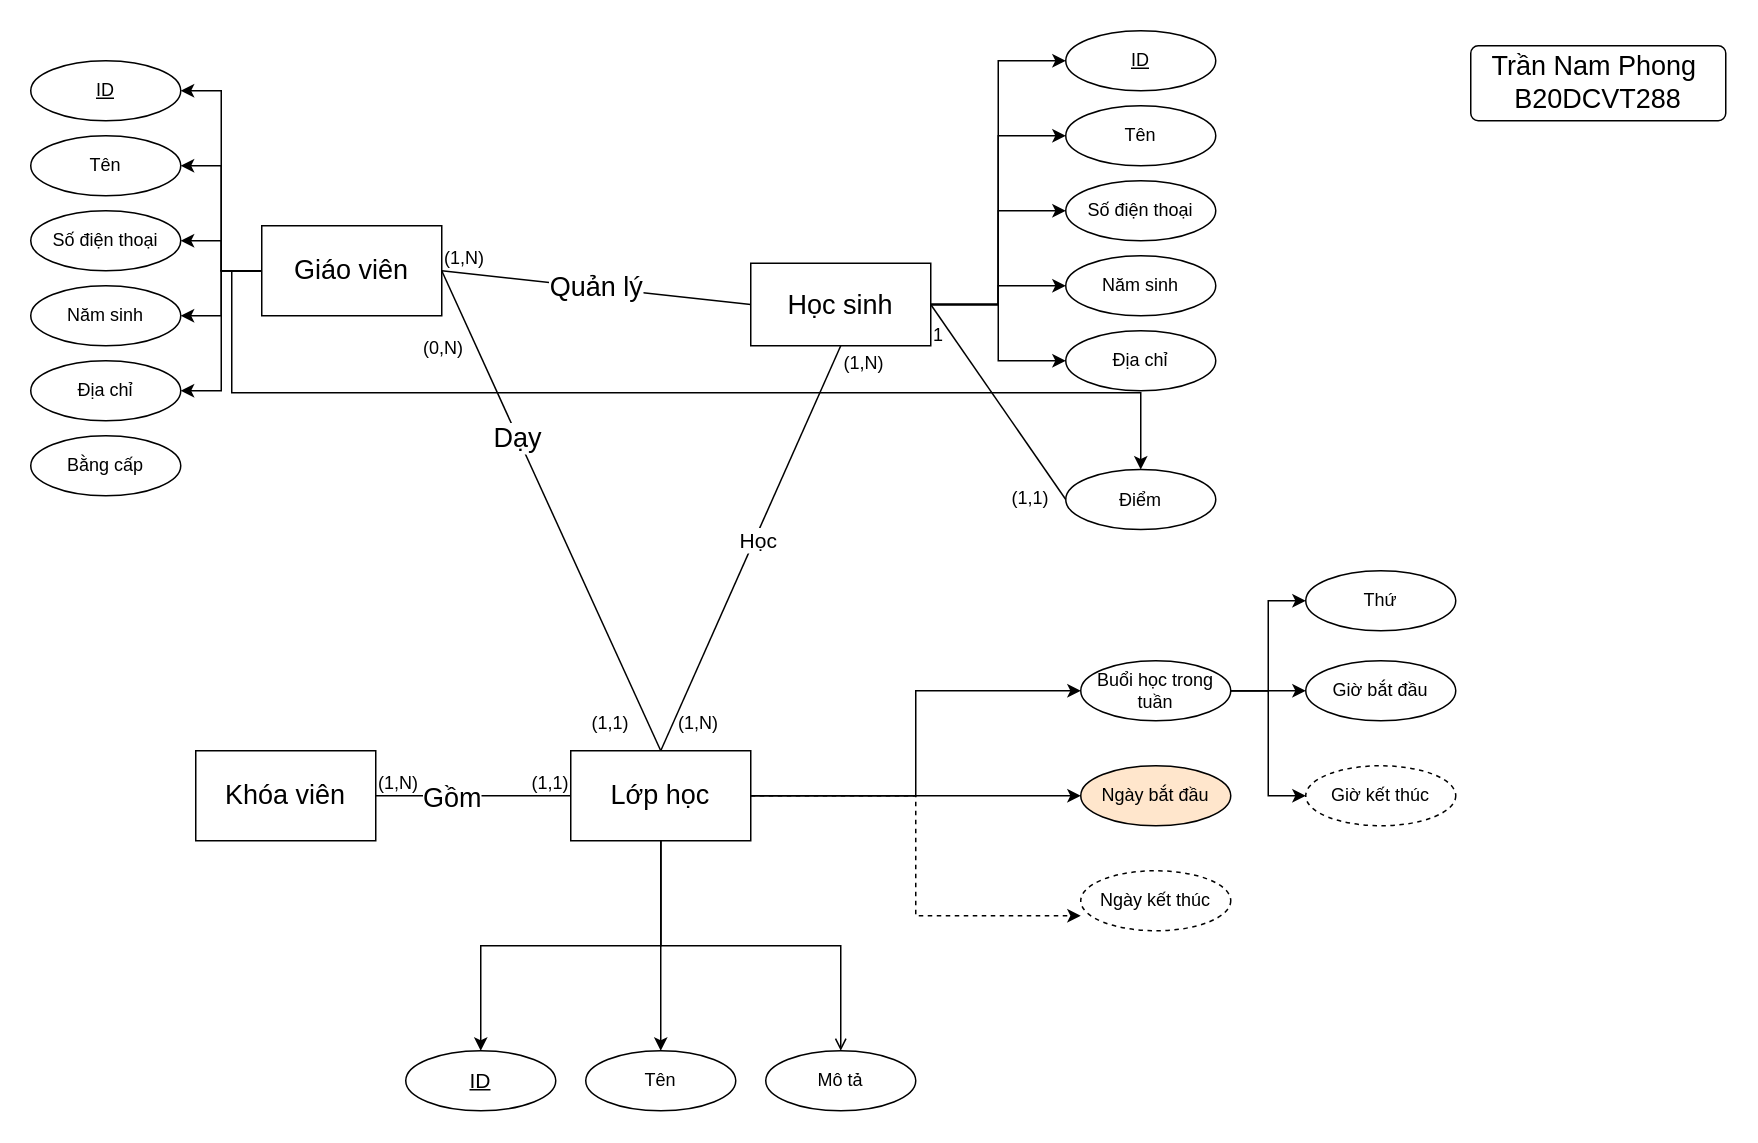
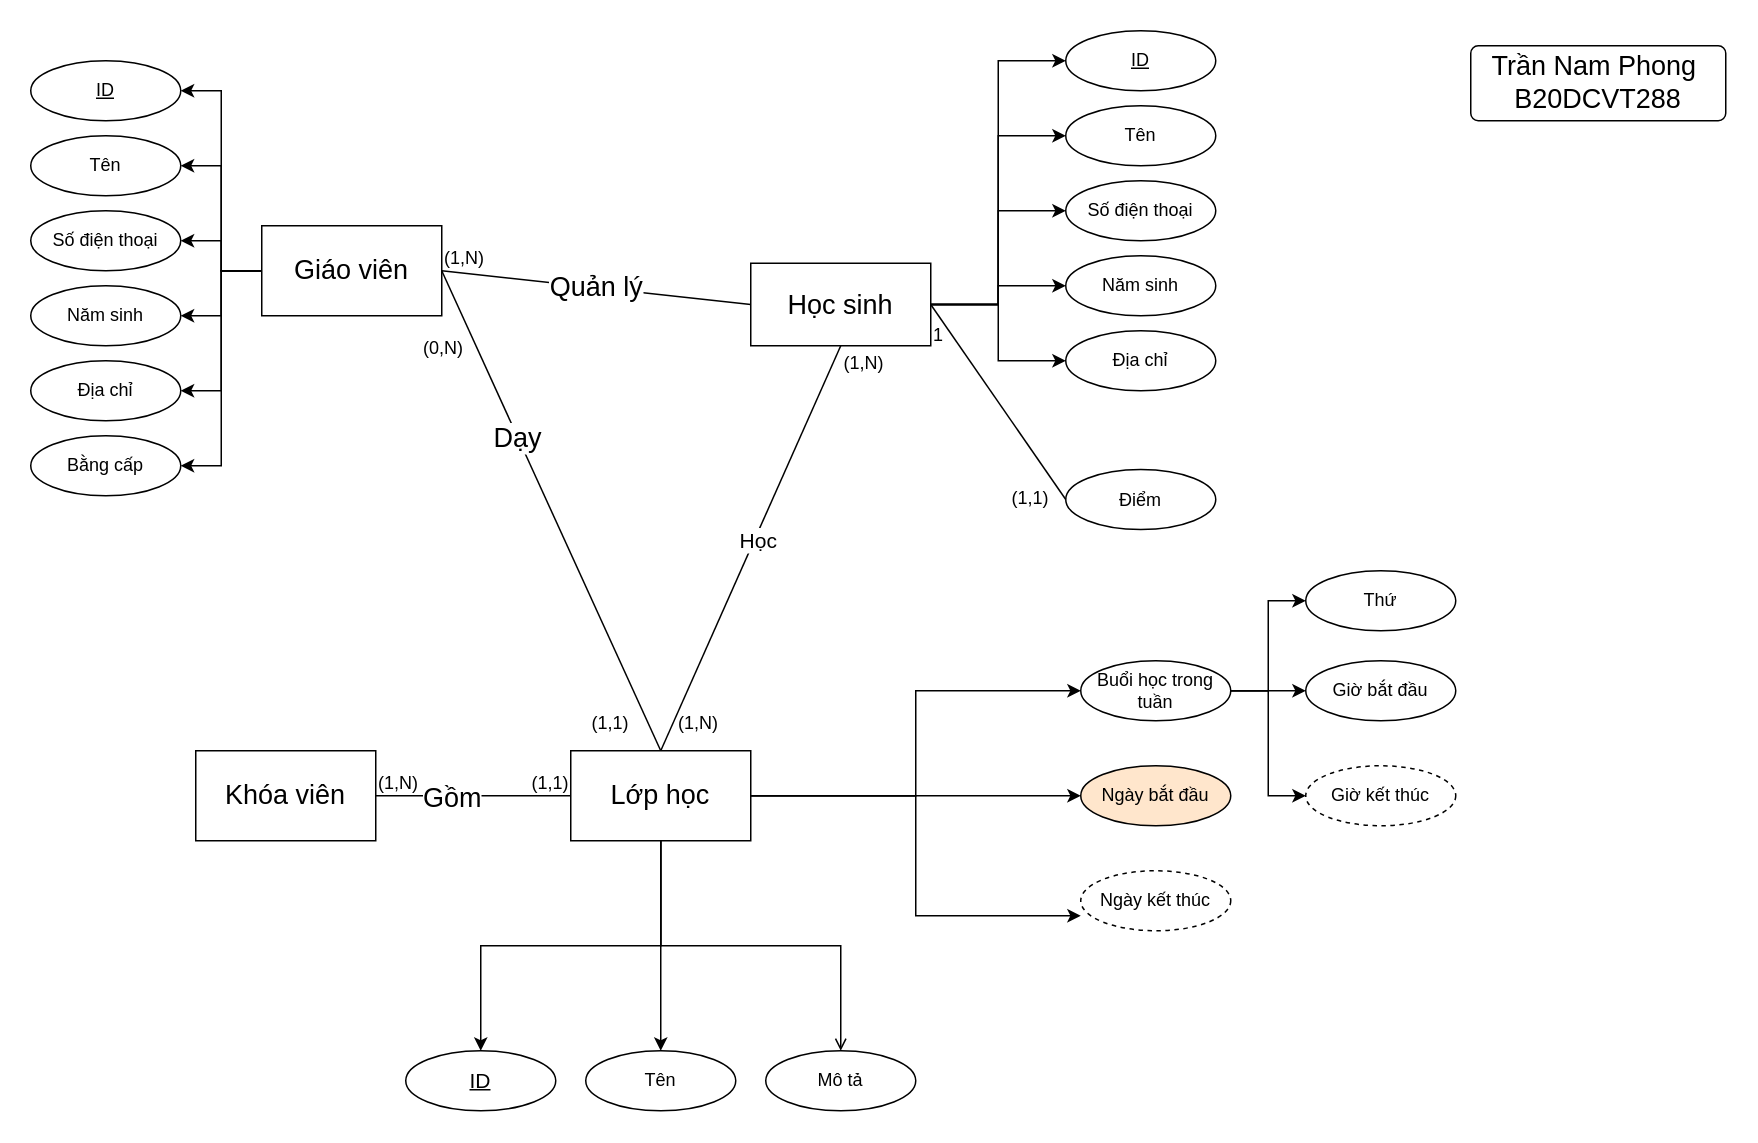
edge "Giáo viên" -> "Điểm": now "Giáo viên" -> "Bằng cấp"
edge "Lớp học" -> "Ngày kết thúc": style dashed -> solid
